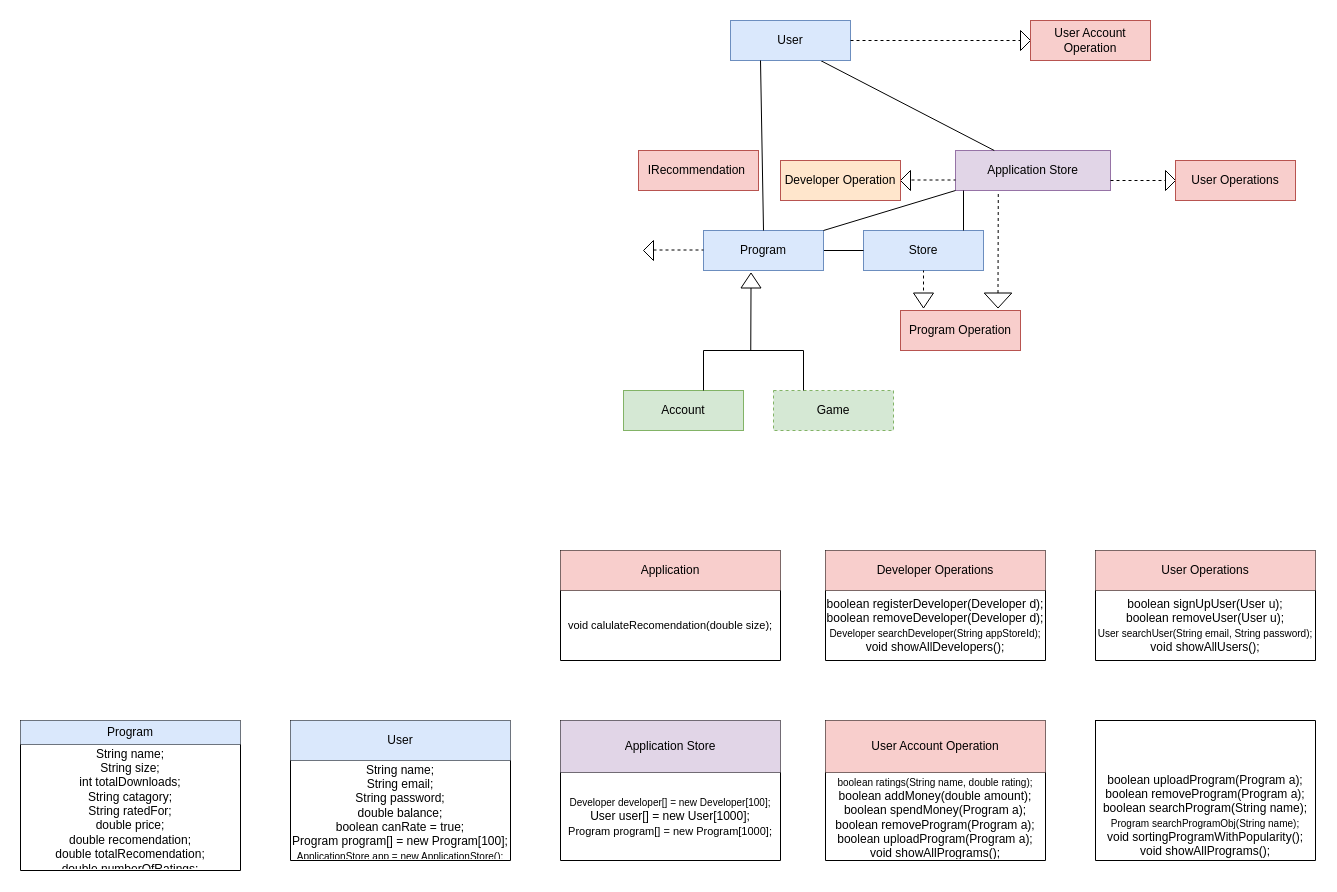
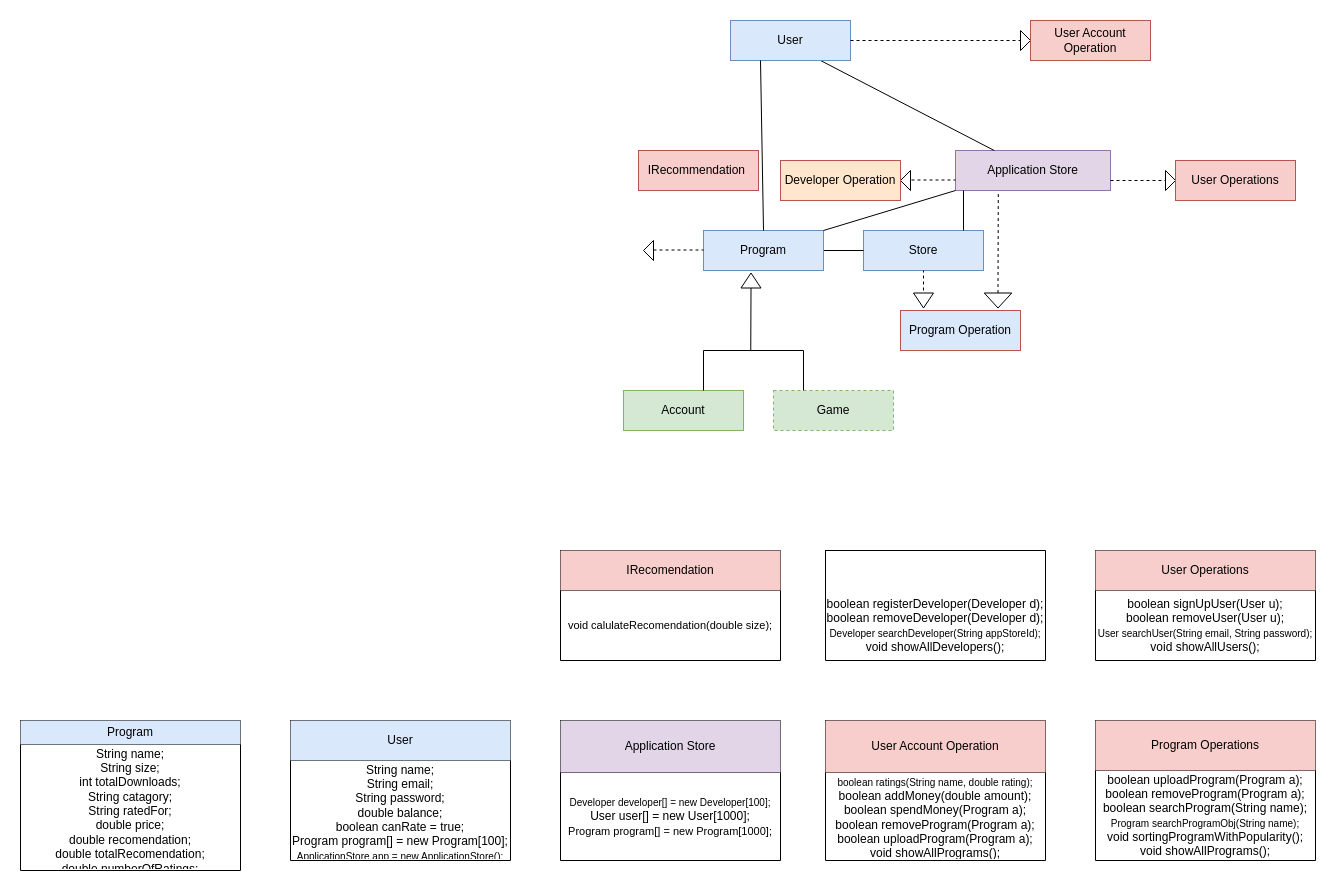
node "Program Operation": fillcolor #f8cecc -> #dae8fc
node "Application": label "Application" -> "IRecomendation"
node "Developer Operations": removed
node "Program Operations": added
